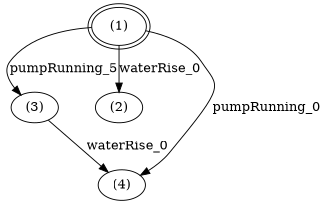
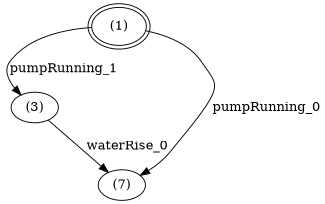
edge "(1)" -> "(3)": label "pumpRunning_5" -> "pumpRunning_1"
node "(2)": removed
node "(4)": label "(4)" -> "(7)"
